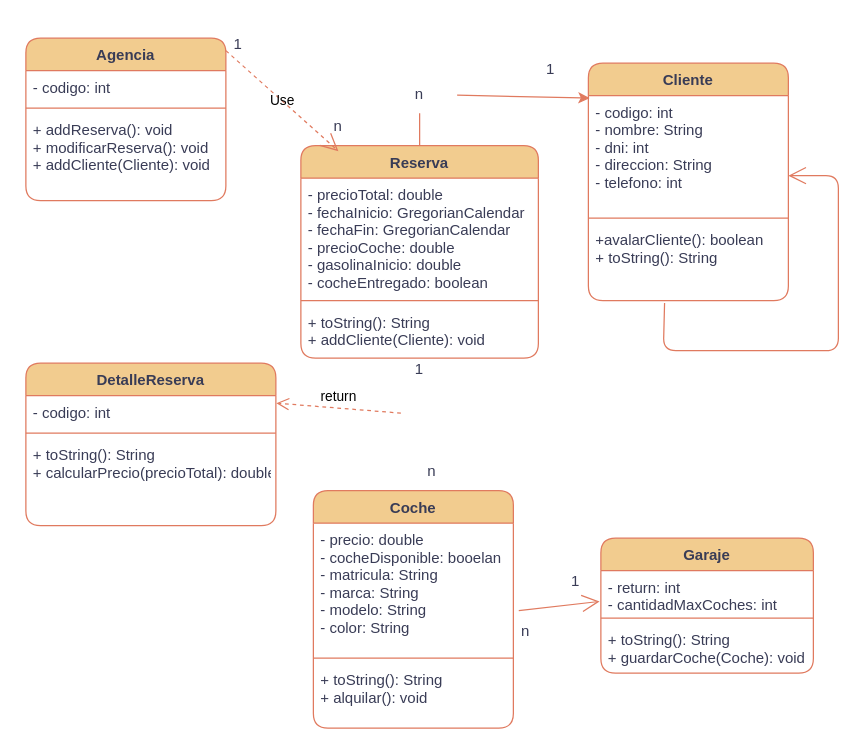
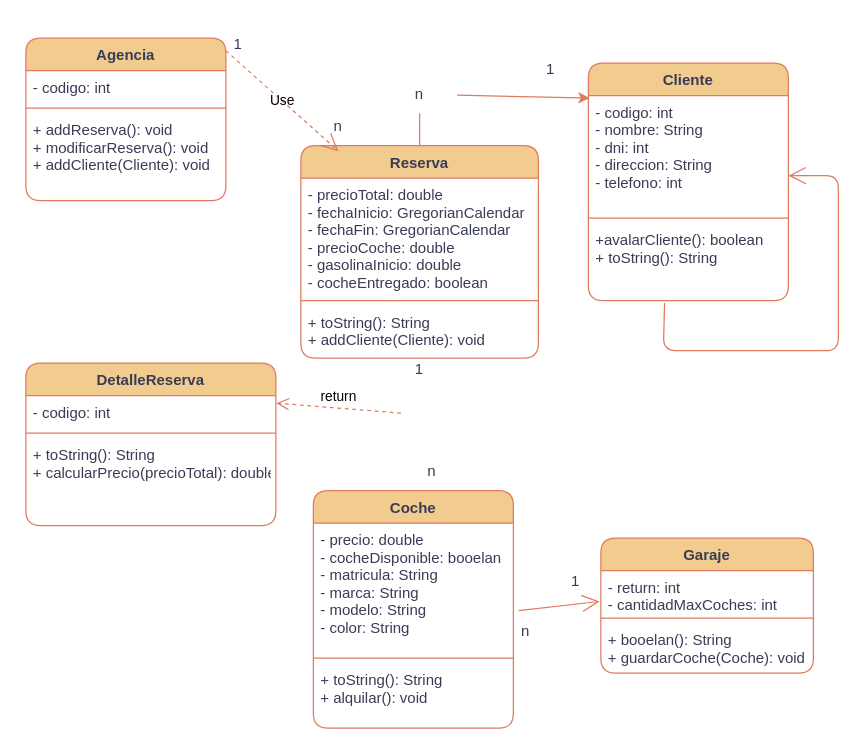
node "+ toString(): String + guardarCoche(Coche): void": label "+ toString(): String + guardarCoche(Coche): void" -> "+ booelan(): String + guardarCoche(Coche): void"
